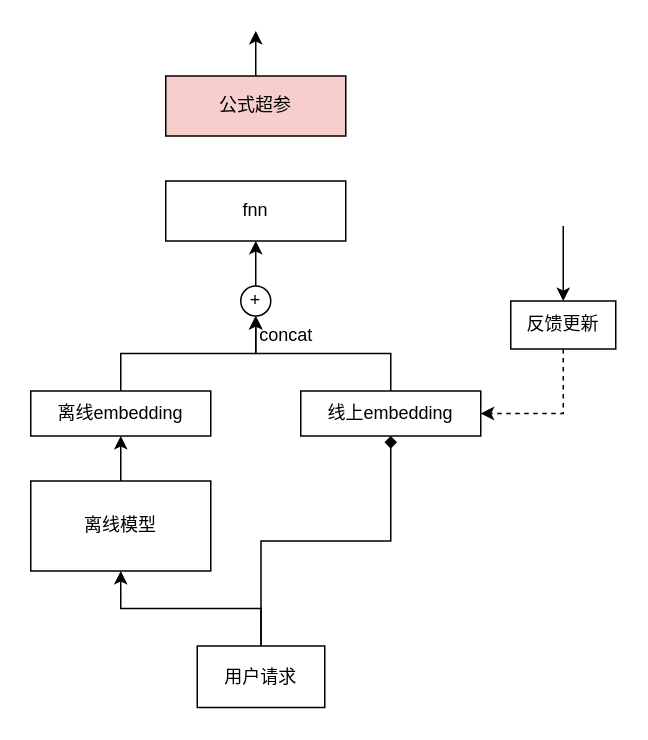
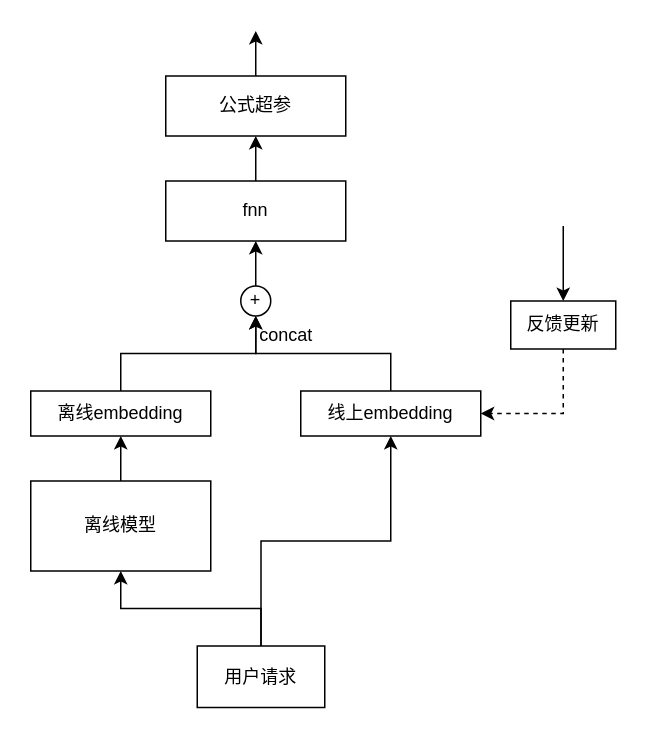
node "公式超参": fillcolor #f8cecc -> #ffffff
edge "fnn" -> "公式超参": added
edge "用户请求" -> "线上embedding": arrowhead diamond -> classic
